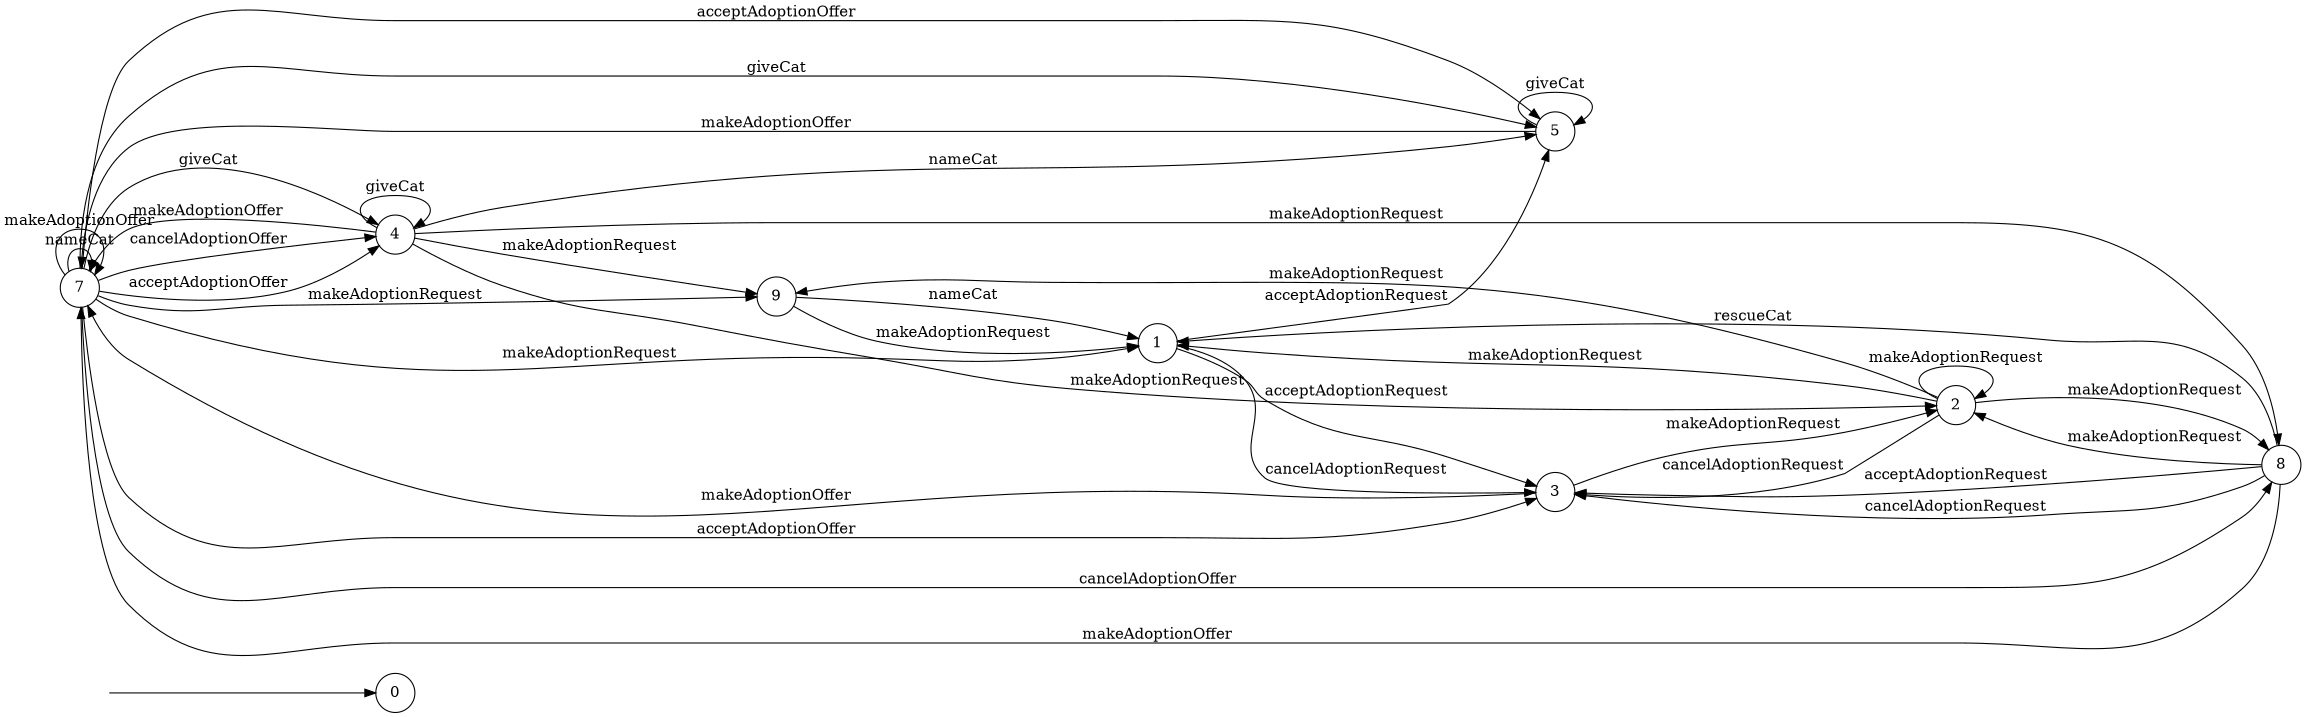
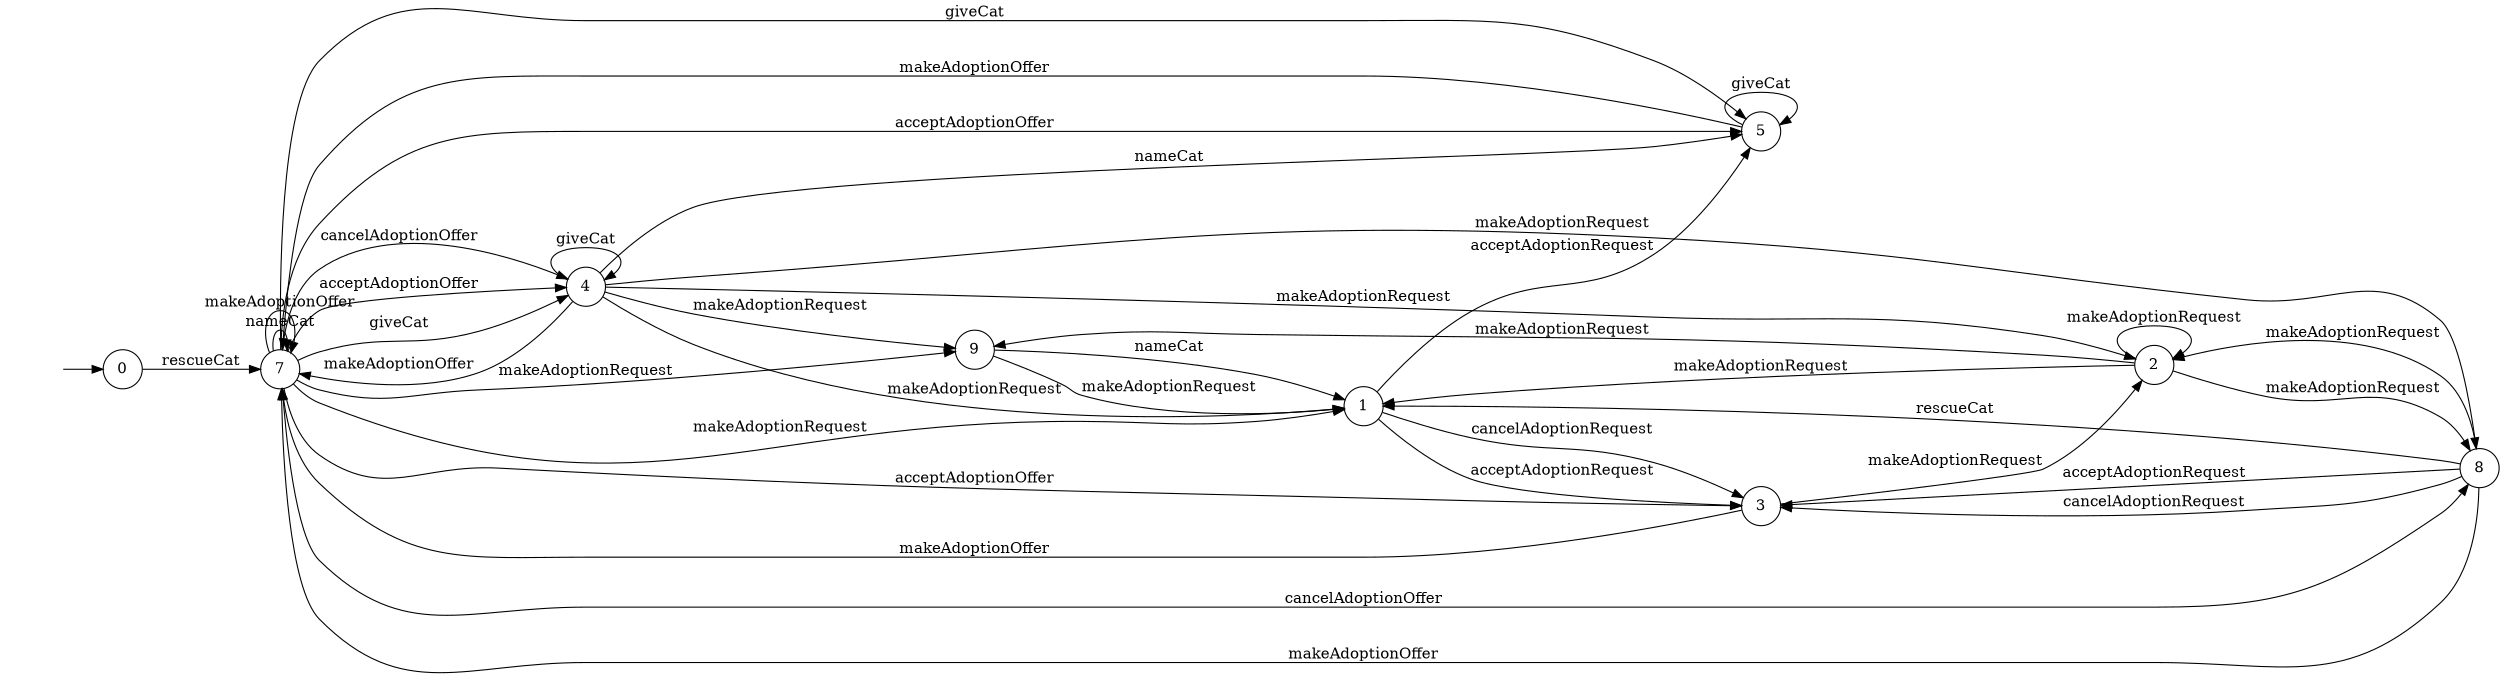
edge "0" -> "7": added, label "rescueCat"
edge "4" -> "1": added, label "makeAdoptionRequest"
edge "2" -> "3": removed, label "cancelAdoptionRequest"
